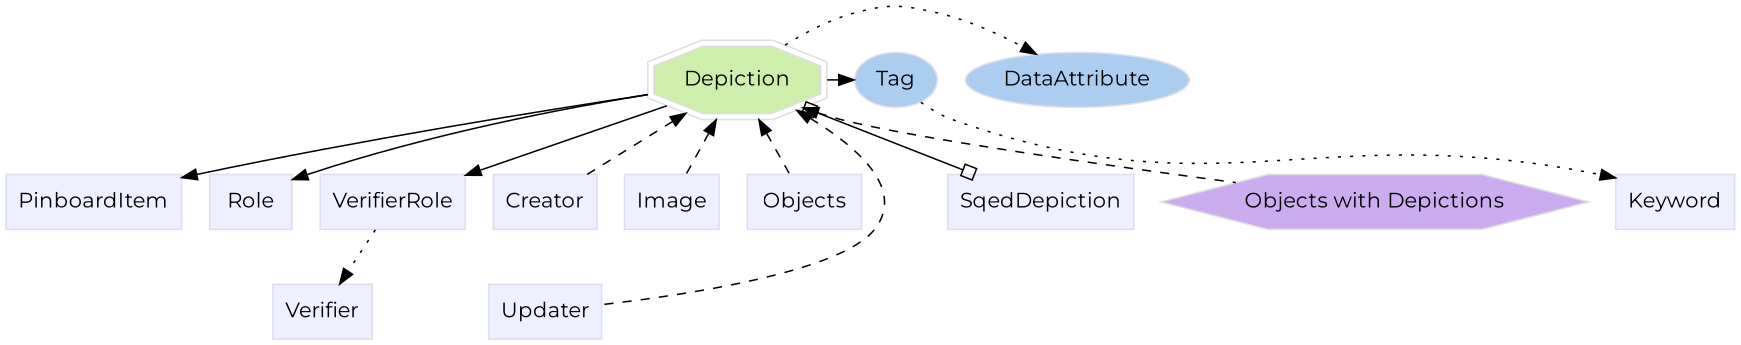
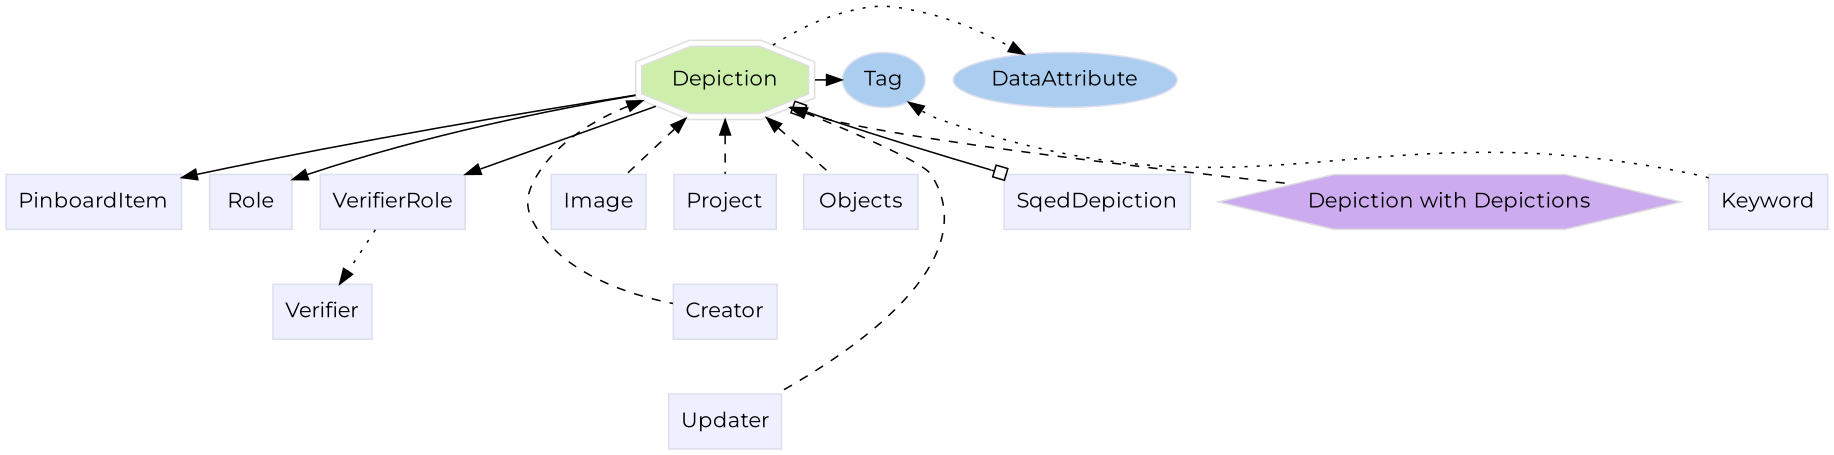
edge "Tag" -> "Keyword": reversed
node "Project": added
node "Objects with Depictions": label "Objects with Depictions" -> "Depiction with Depictions"
